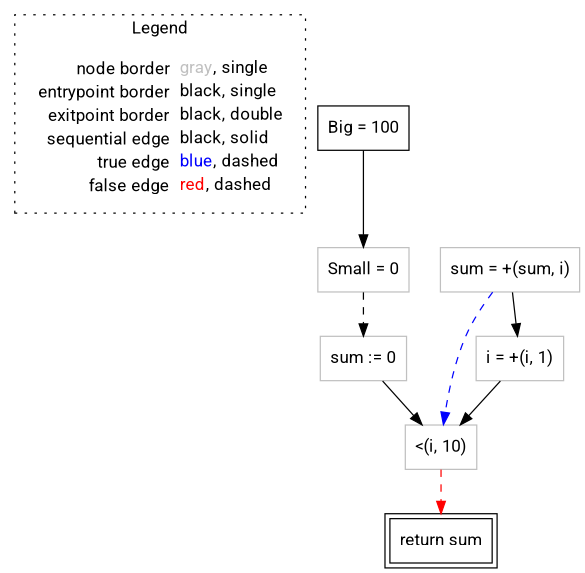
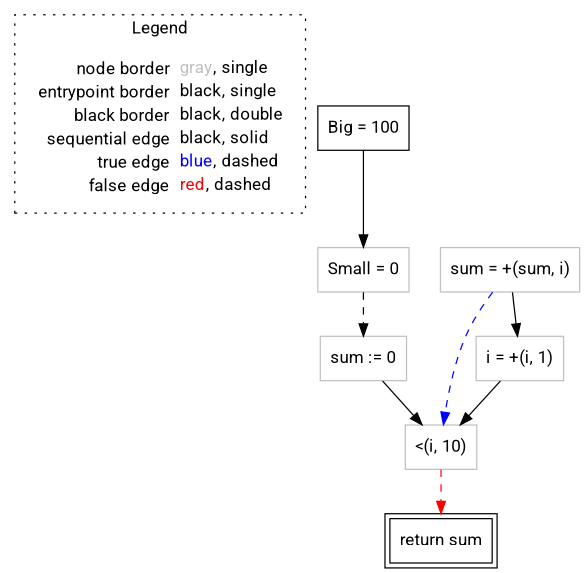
node "node border": text "exitpoint border" -> "black border"
